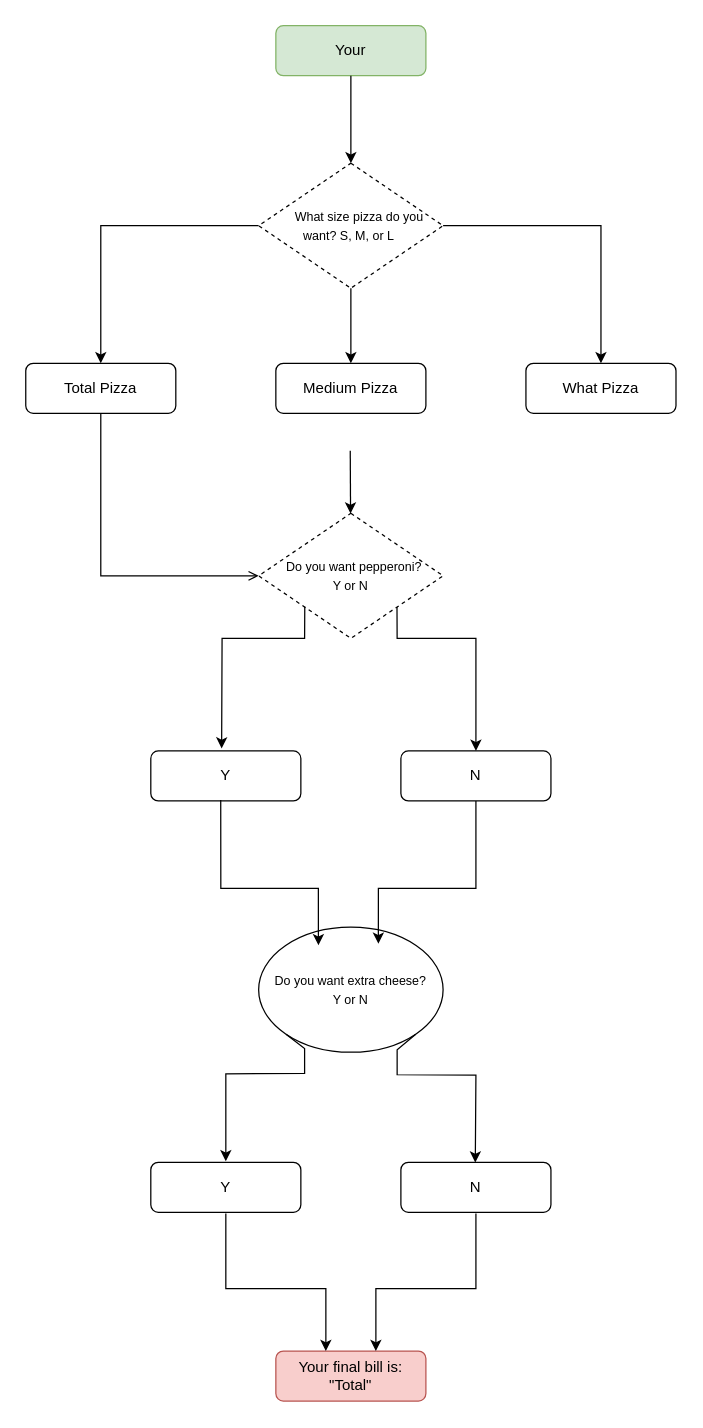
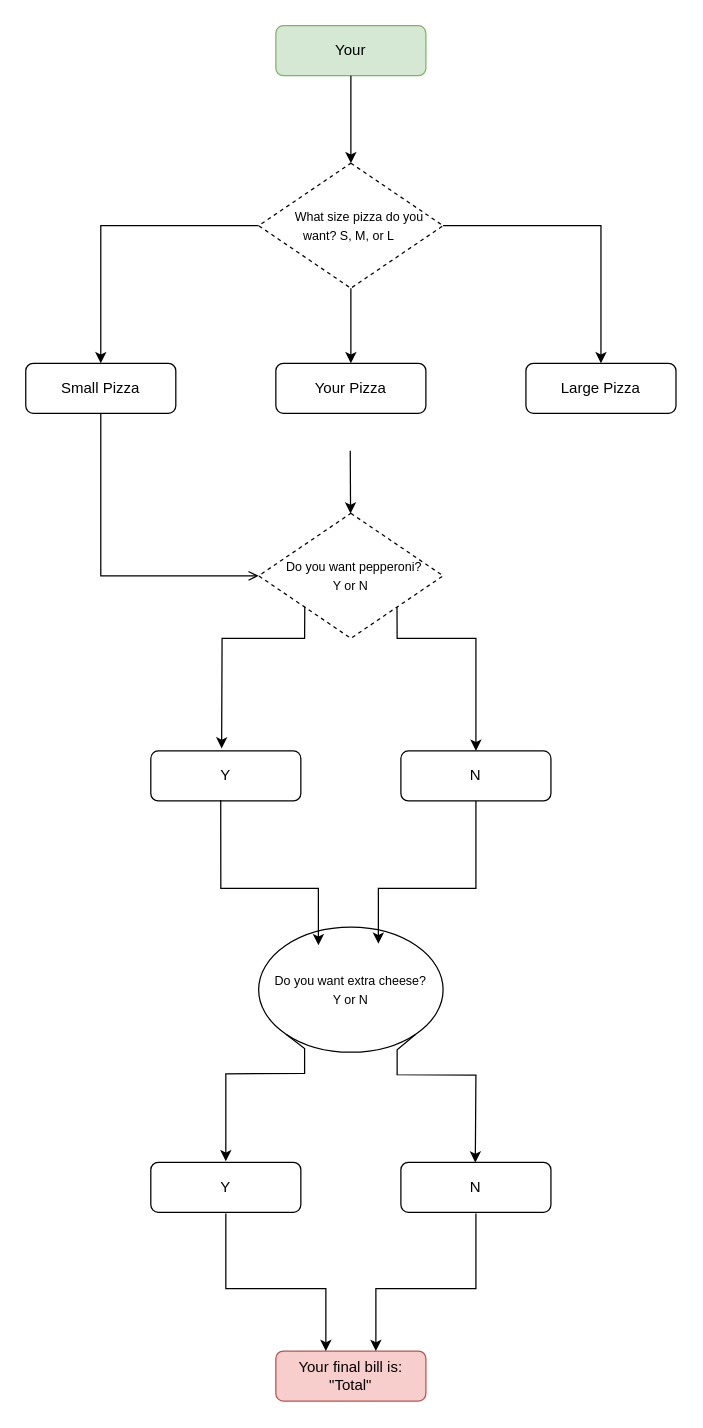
node "Total Pizza": label "Total Pizza" -> "Small Pizza"
node "Medium Pizza": label "Medium Pizza" -> "Your Pizza"
node "What Pizza": label "What Pizza" -> "Large Pizza"
